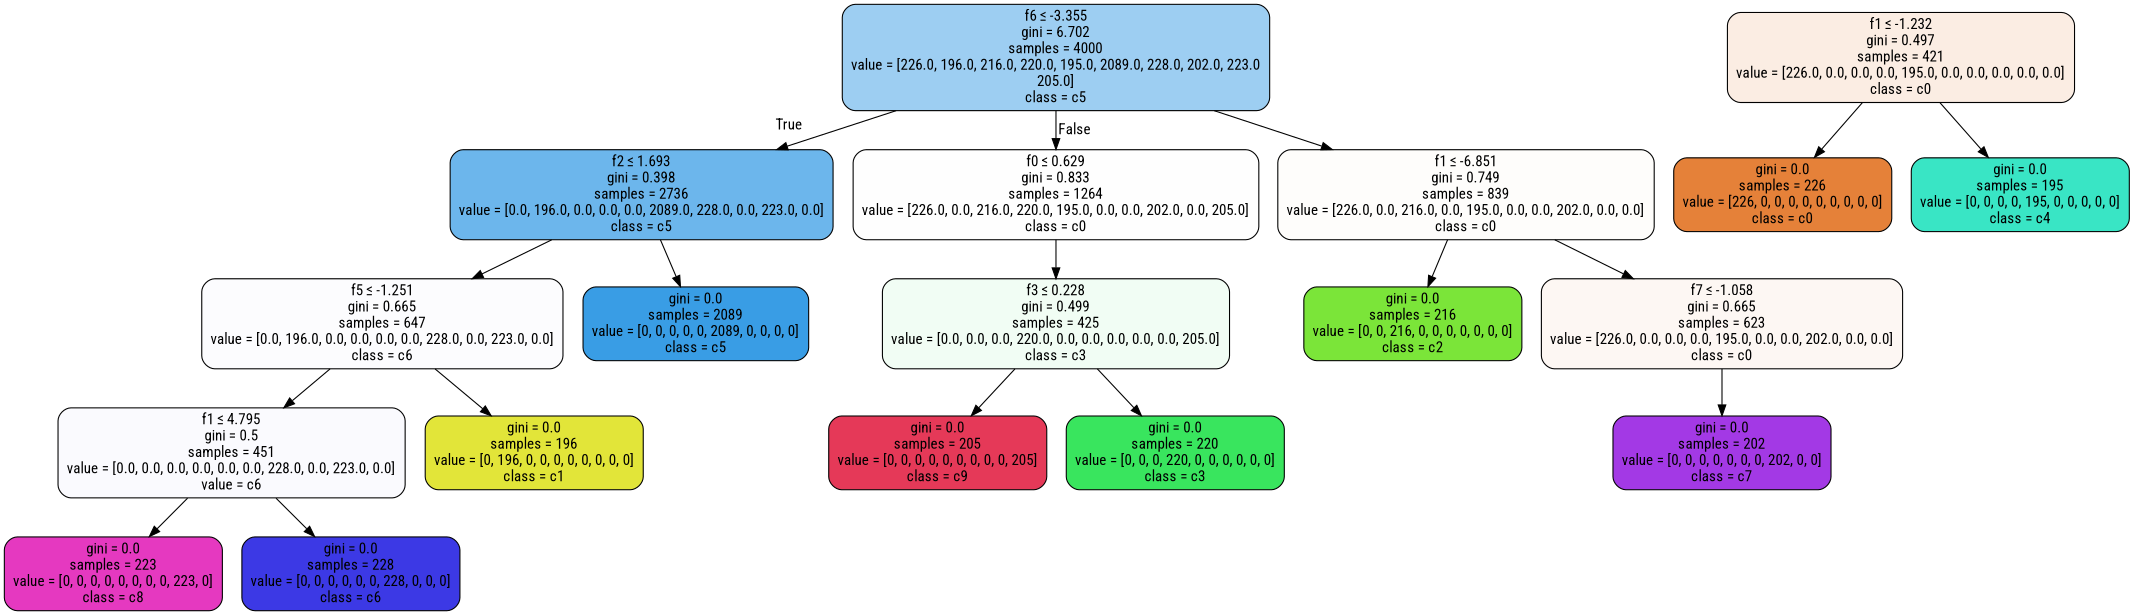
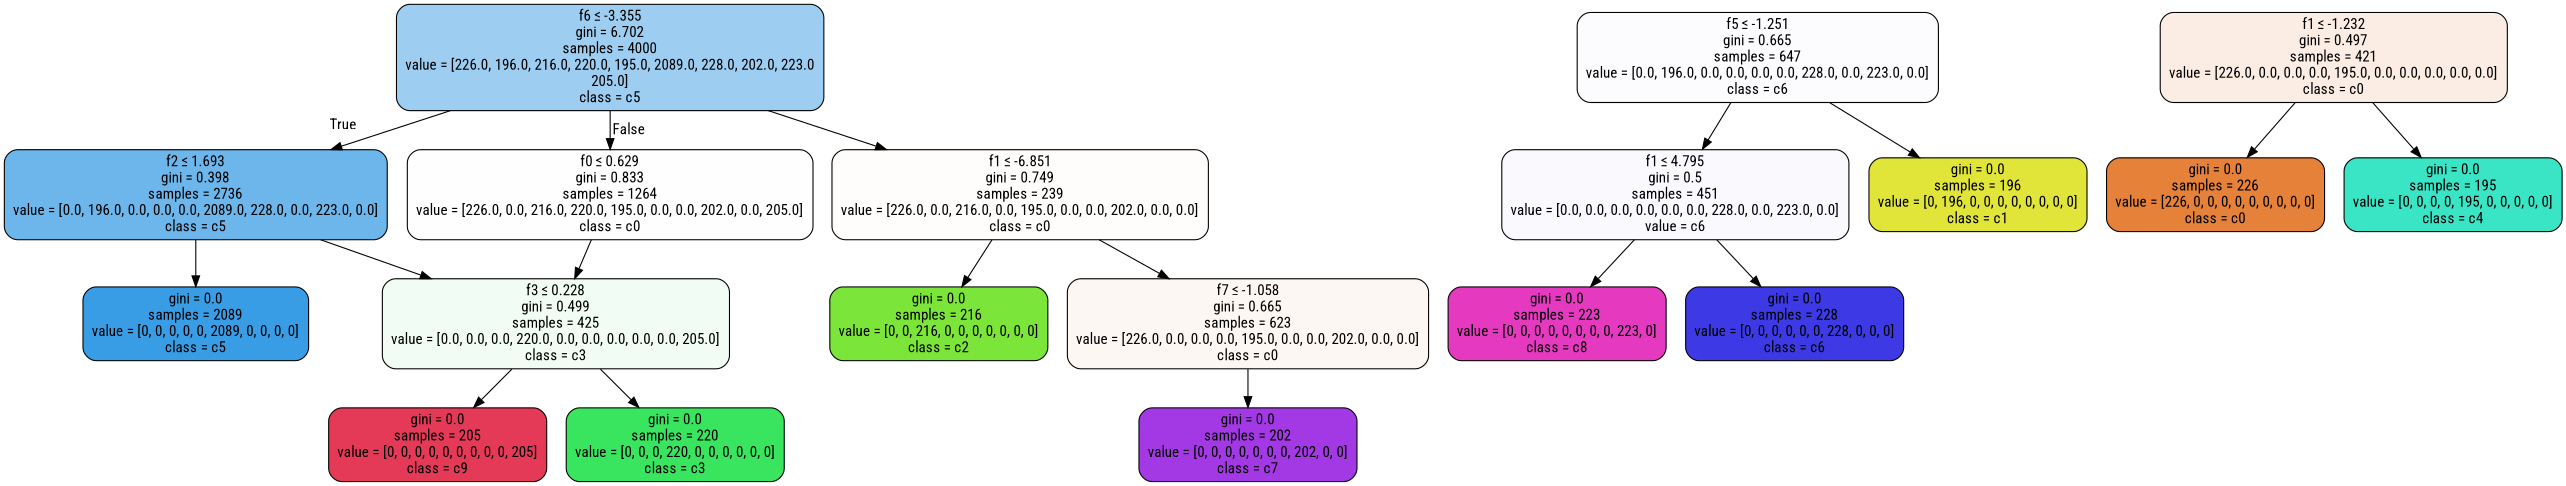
node "f1 ≤ -6.851": text "samples = 839" -> "samples = 239"
edge "f2 ≤ 1.693" -> "f5 ≤ -1.251": now "f2 ≤ 1.693" -> "f3 ≤ 0.228"
